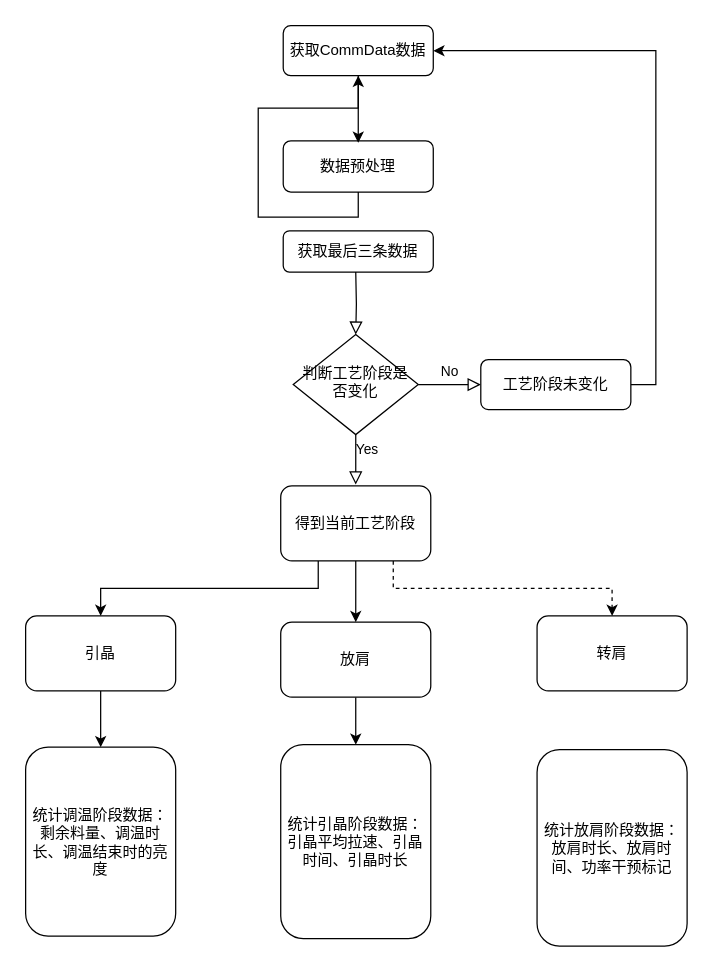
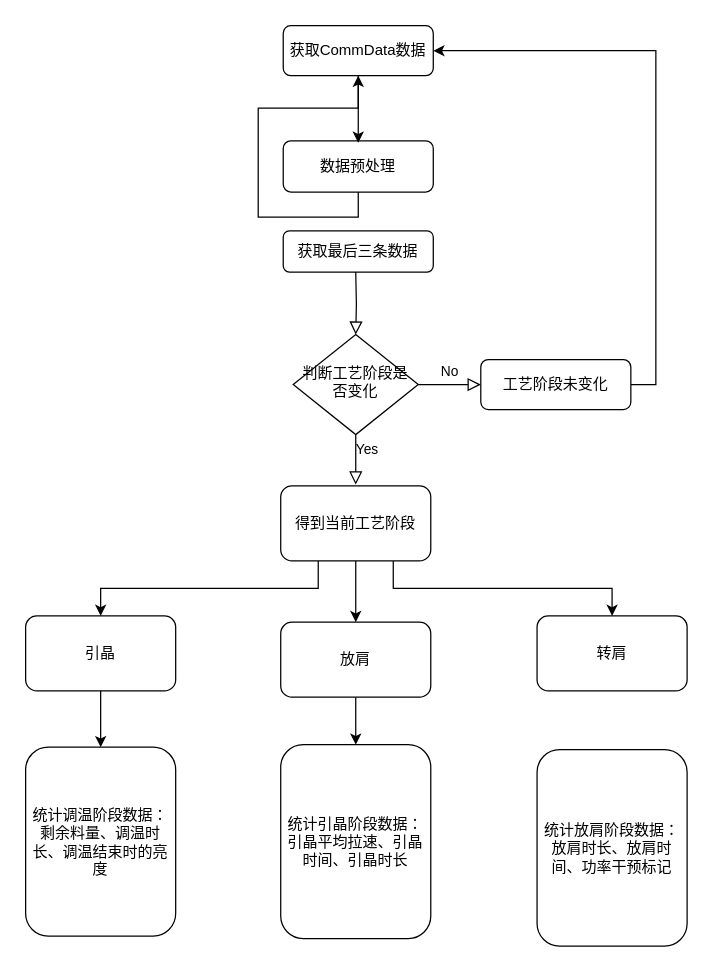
edge "得到当前工艺阶段" -> "转肩": style dashed -> solid
